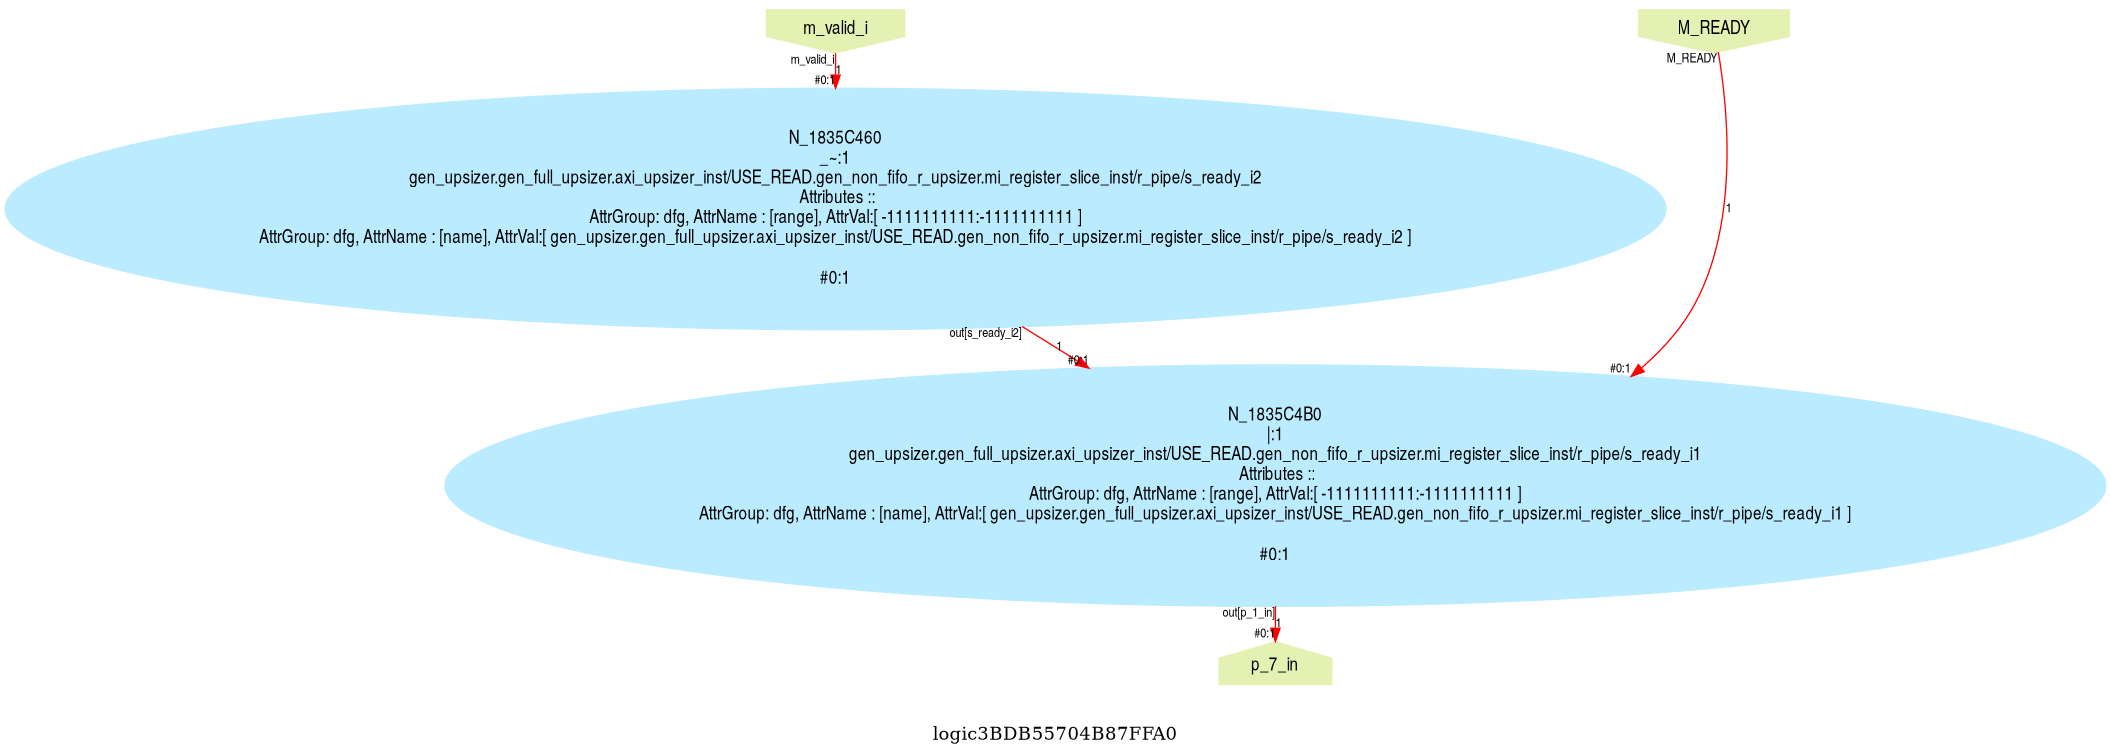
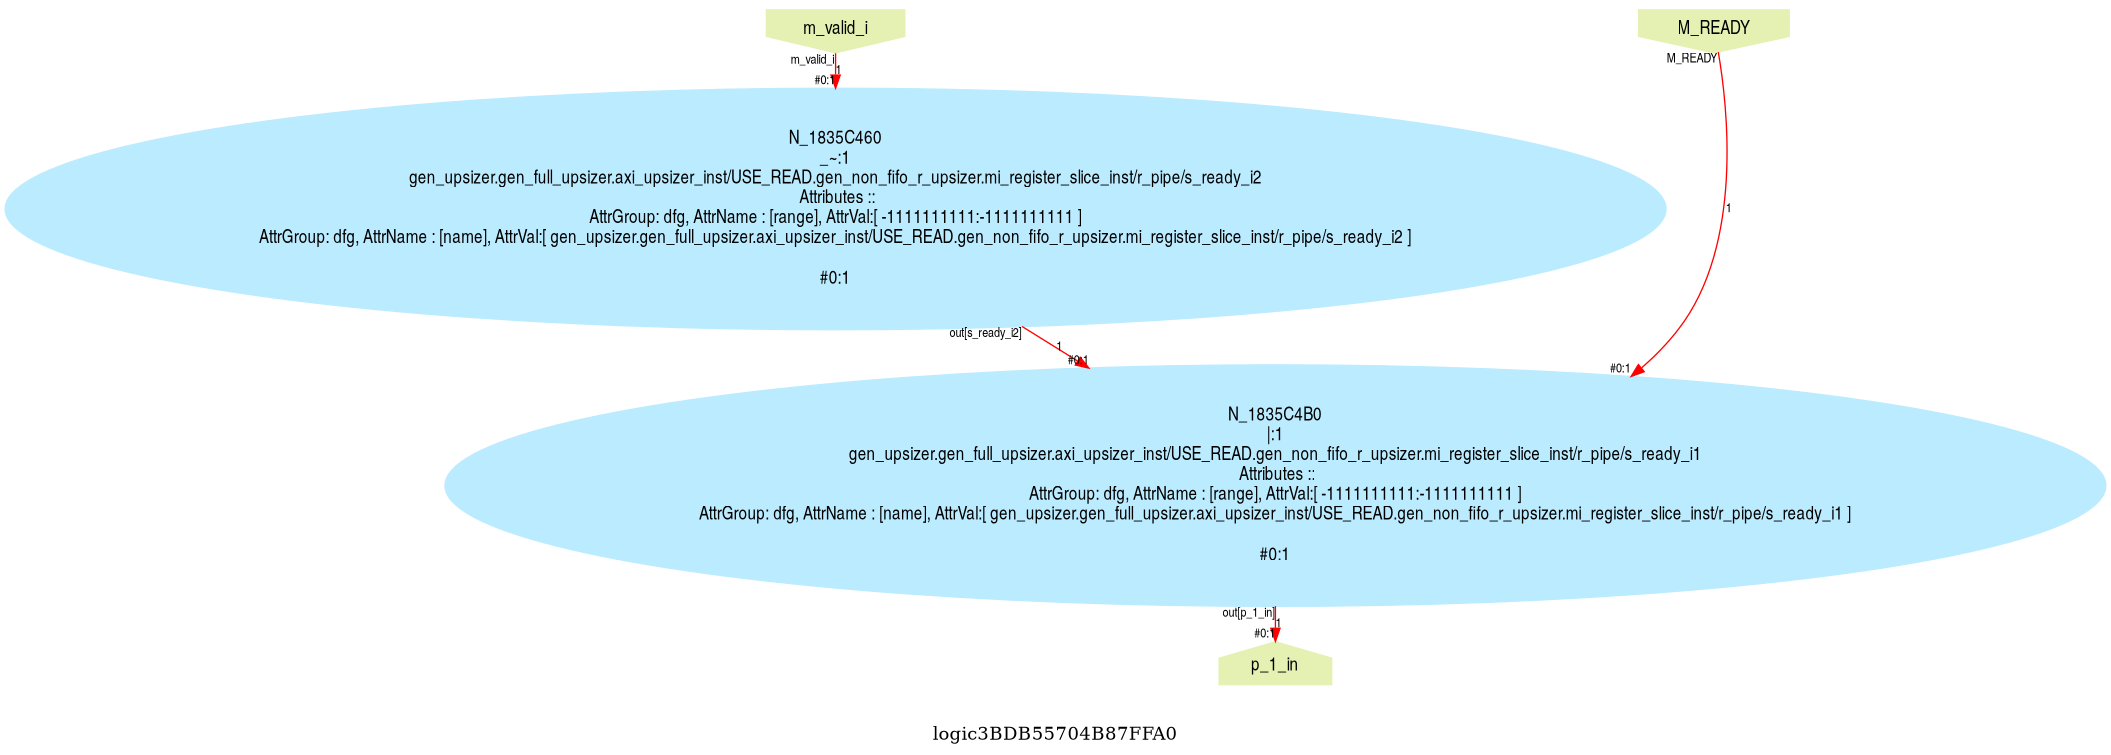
node "p_7_in": label "p_7_in" -> "p_1_in"
